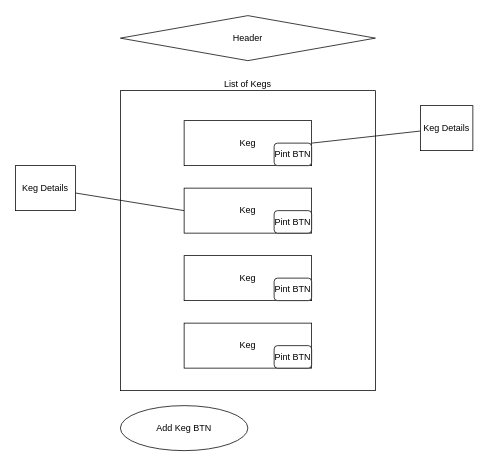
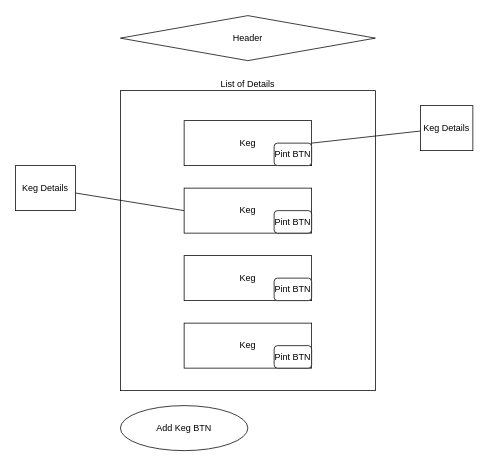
node "List of Kegs": label "List of Kegs" -> "List of Details"
